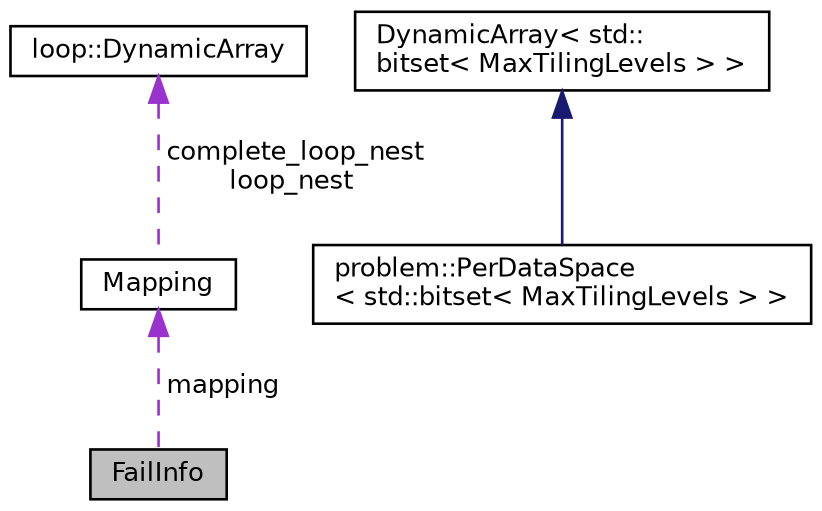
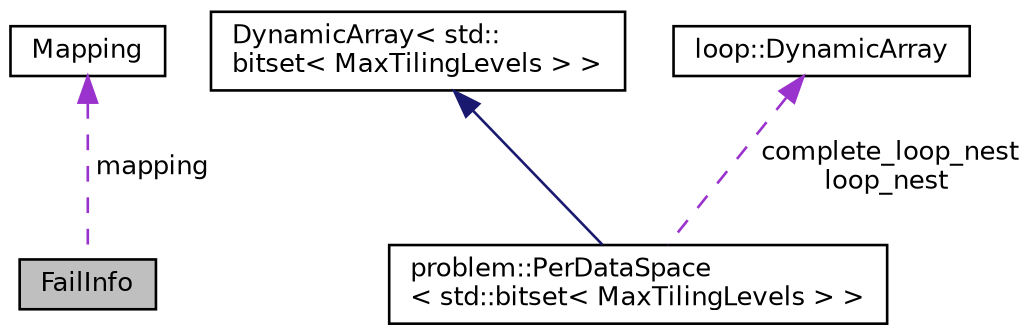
edge "Mapping" -> "loop::DynamicArray": now "problem::PerDataSpace < std::bitset< MaxTilingLevels > >" -> "loop::DynamicArray"
